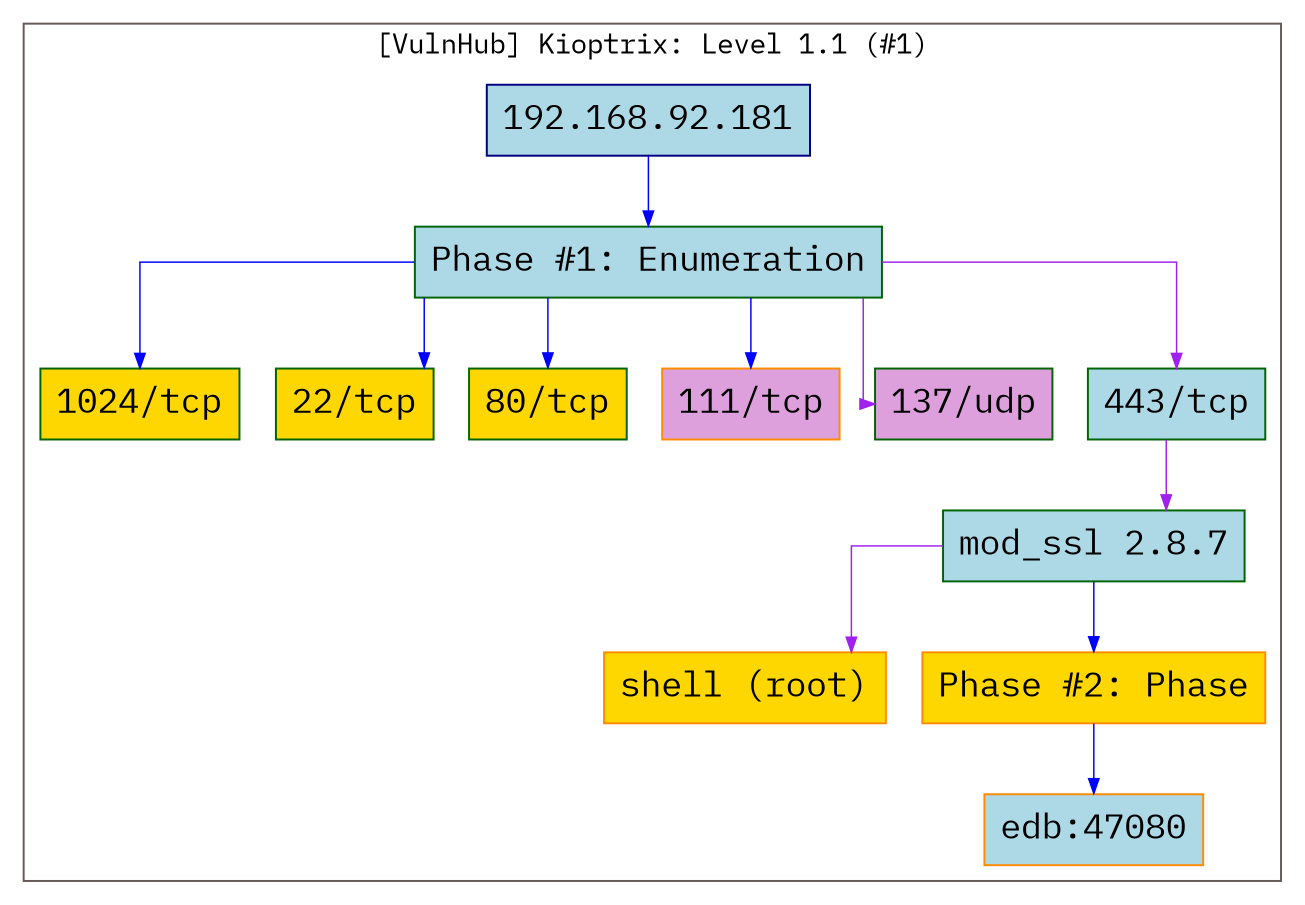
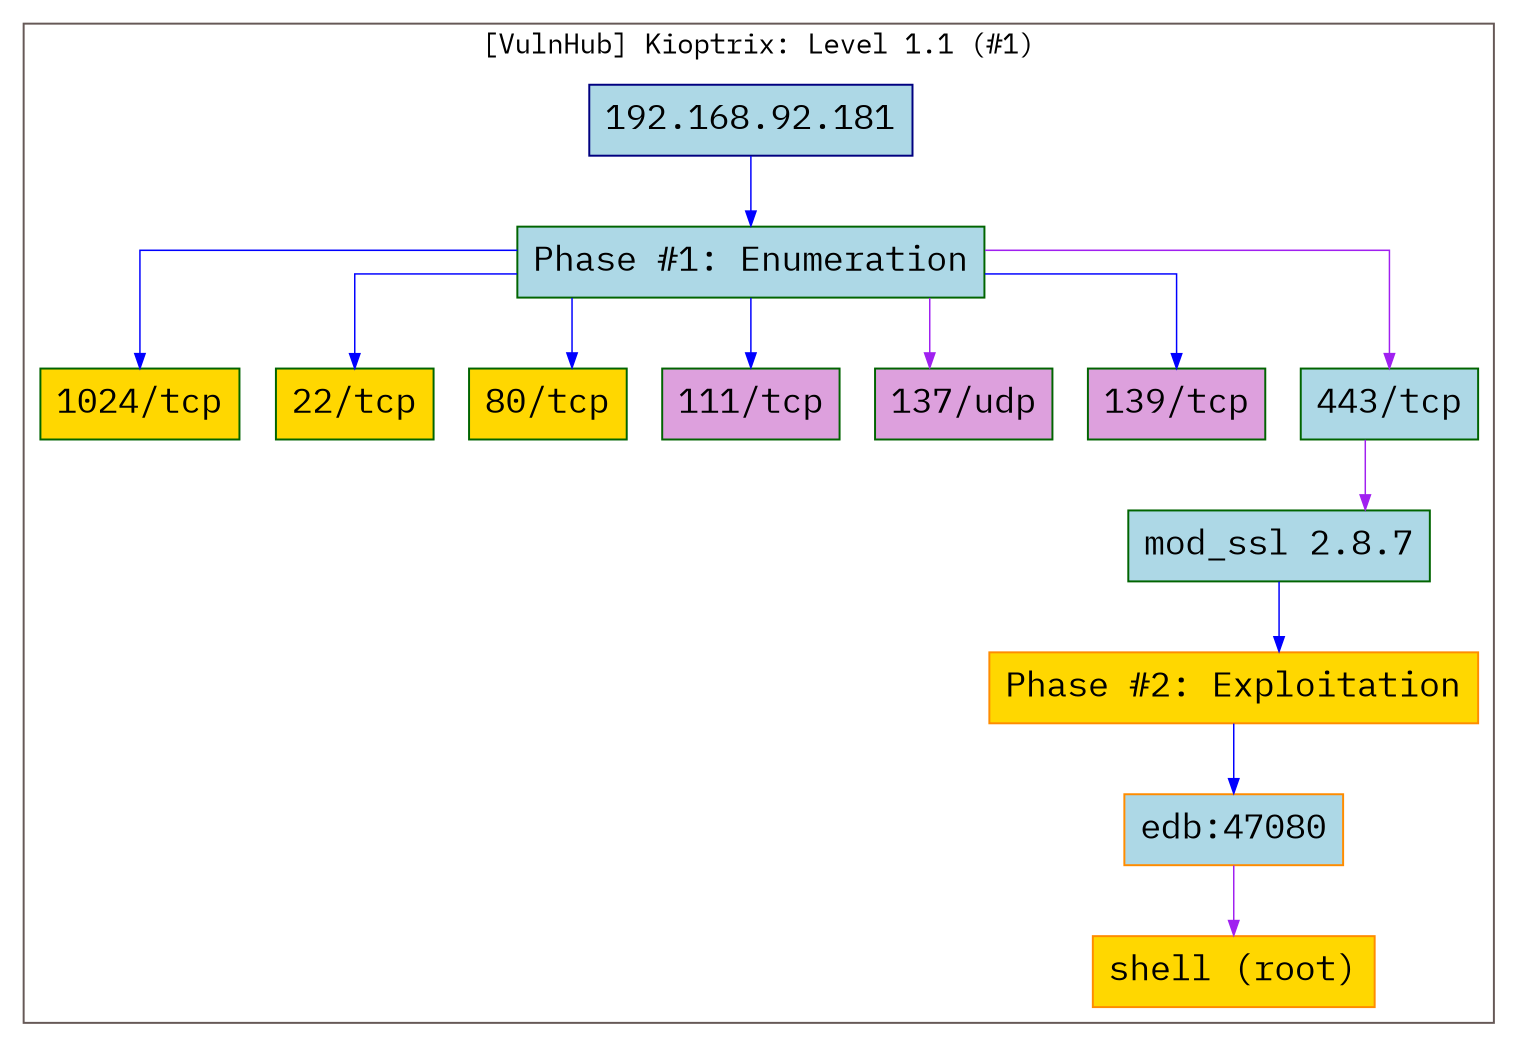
node "111/tcp": color darkorange -> darkgreen
node "139/tcp": added
edge "mod_ssl 2.8.7" -> "shell (root)": now "edb:47080" -> "shell (root)"
node "Phase #2: Phase": label "Phase #2: Phase" -> "Phase #2: Exploitation"
